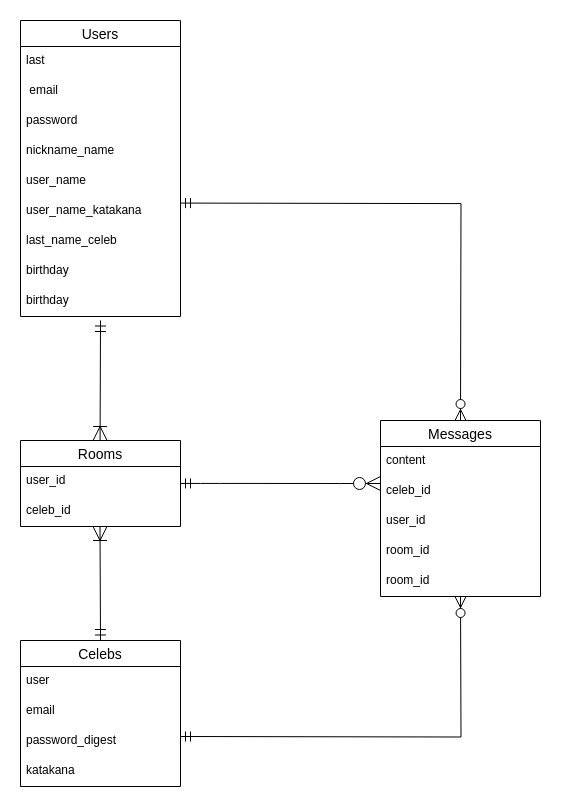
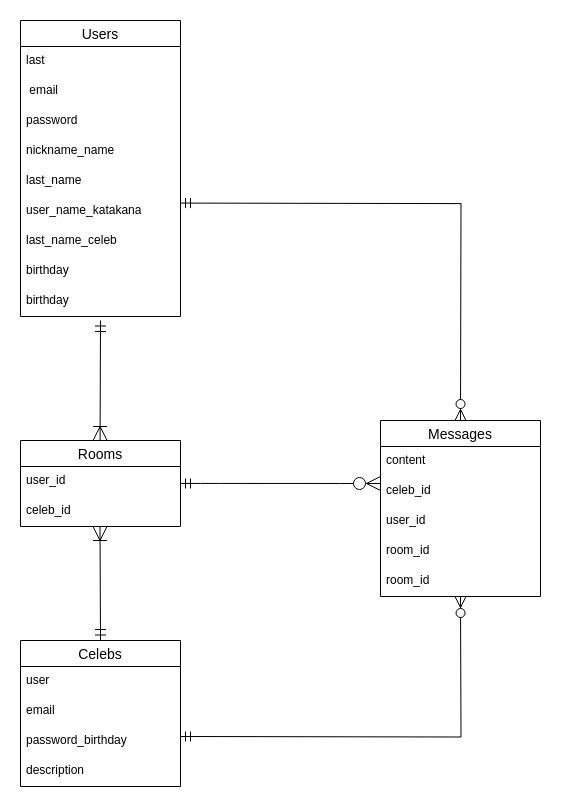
node "user_name": label "user_name" -> "last_name"
node "password_digest": label "password_digest" -> "password_birthday"
node "katakana": label "katakana" -> "description"
